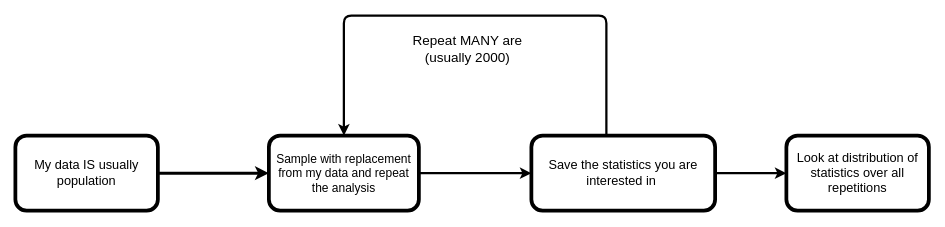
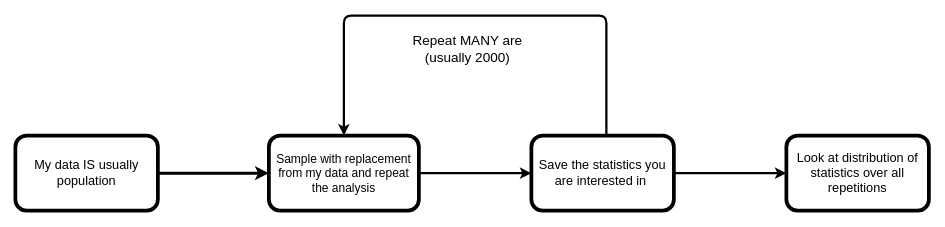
node "Save the statistics you are interested in": size 184x75 -> 143x75
